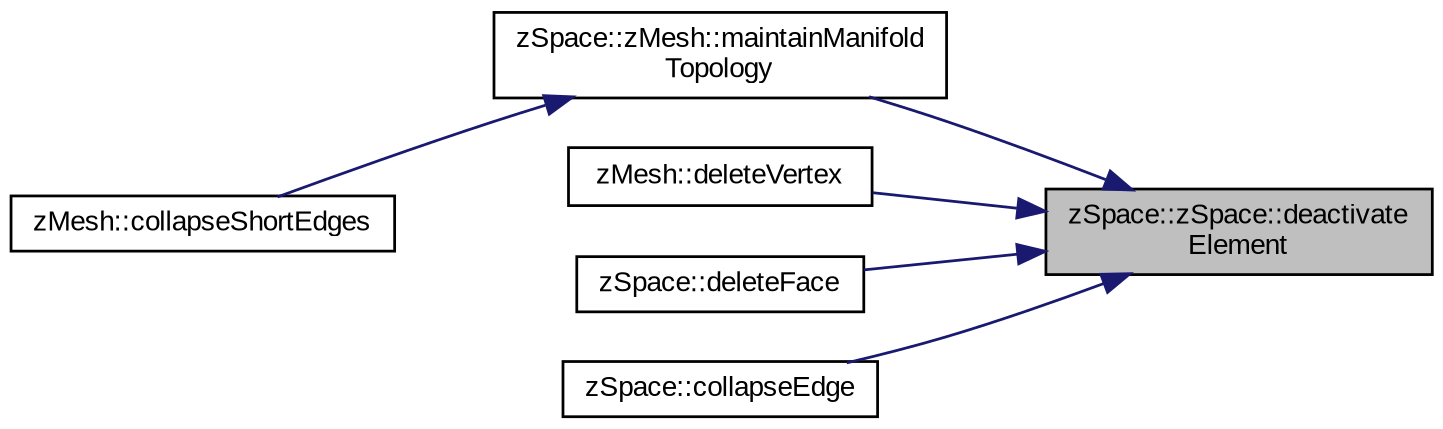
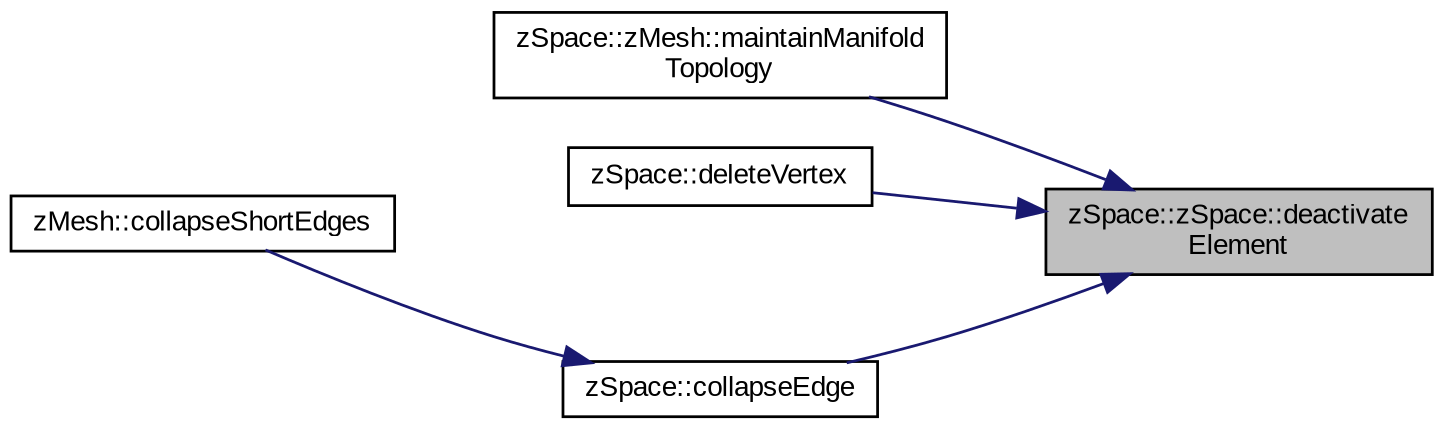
edge "zMesh::collapseShortEdges" -> "zSpace::zMesh::maintainManifold Topology": now "zMesh::collapseShortEdges" -> "zSpace::collapseEdge"
node "zMesh::deleteVertex": label "zMesh::deleteVertex" -> "zSpace::deleteVertex"
node "zSpace::deleteFace": removed
